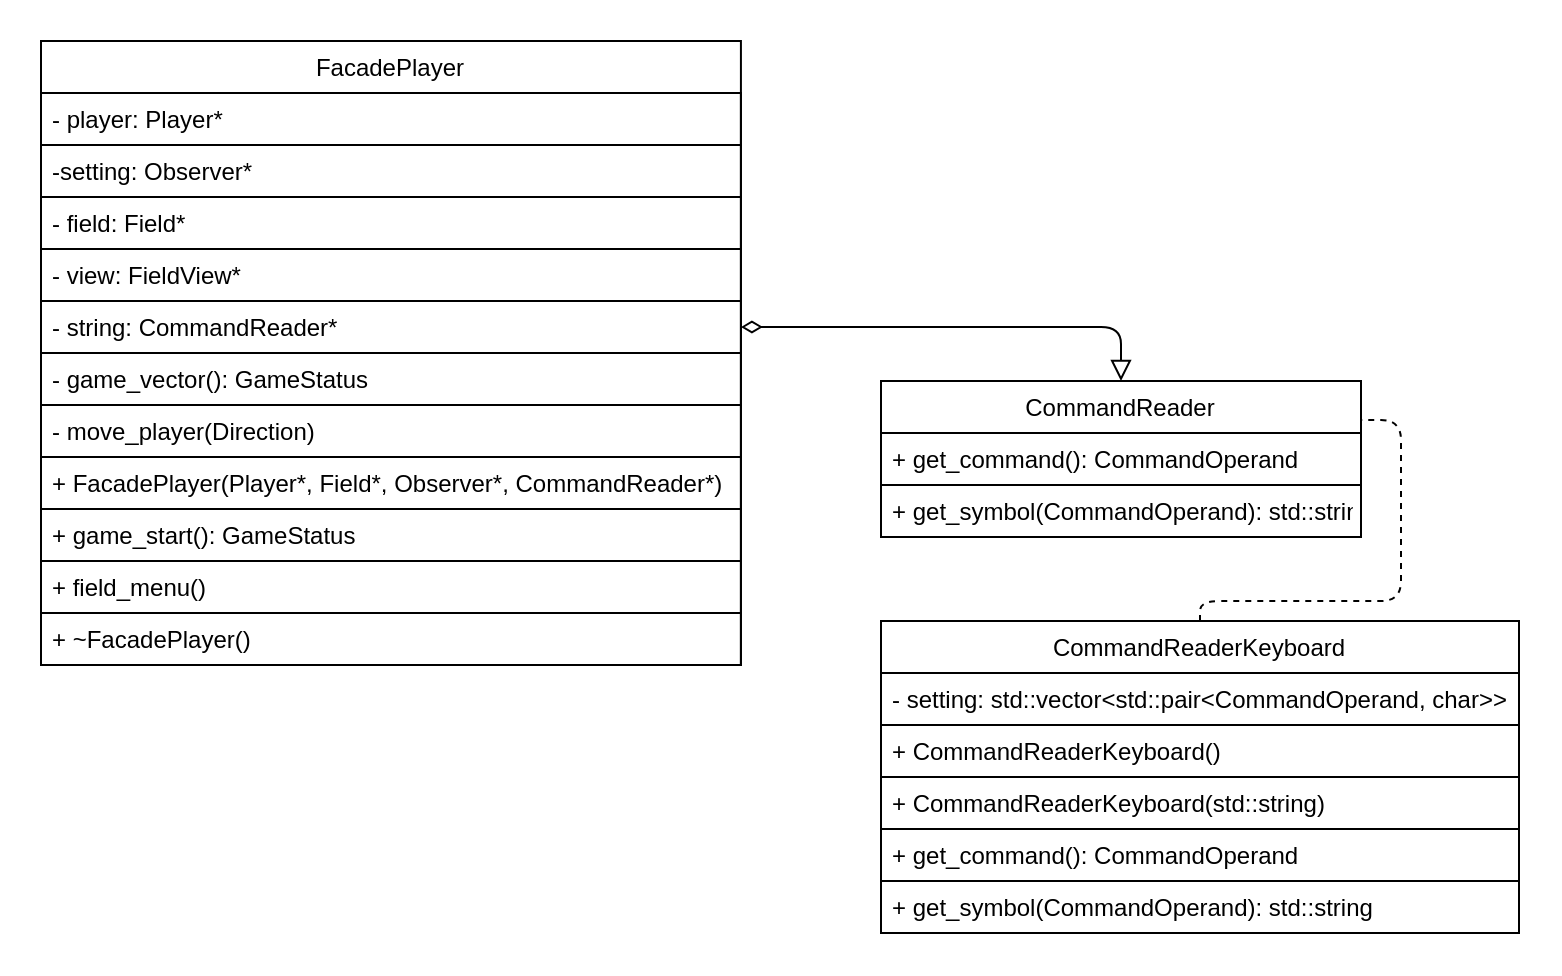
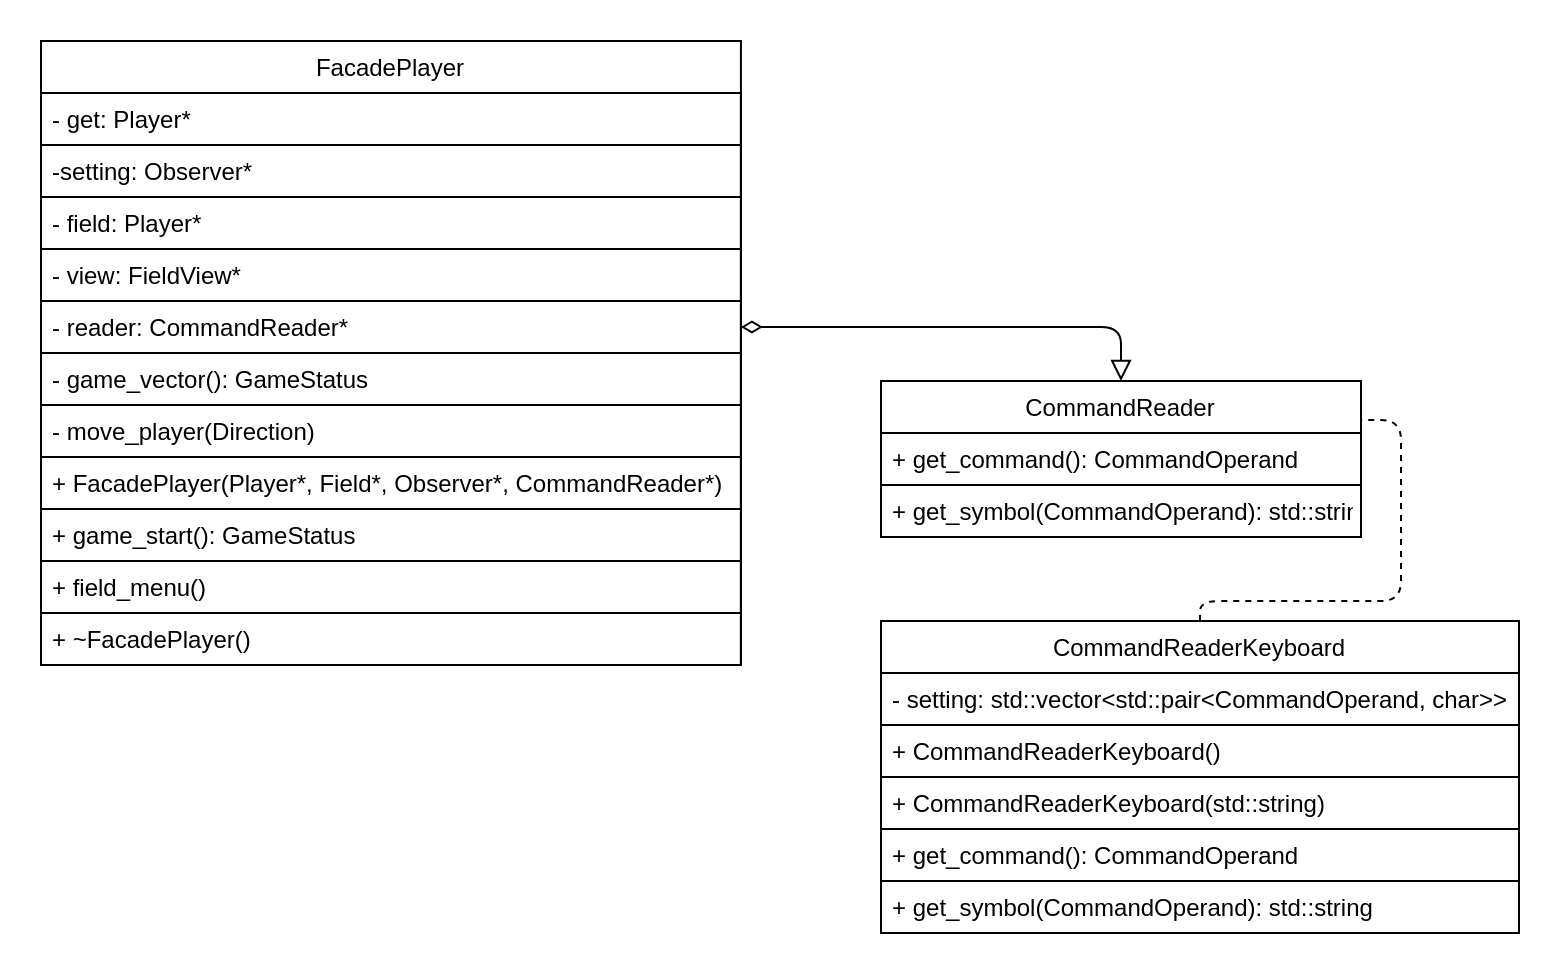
node "- player: Player*": label "- player: Player*" -> "- get: Player*"
node "- field: Field*": label "- field: Field*" -> "- field: Player*"
node "- string: CommandReader*": label "- string: CommandReader*" -> "- reader: CommandReader*"
